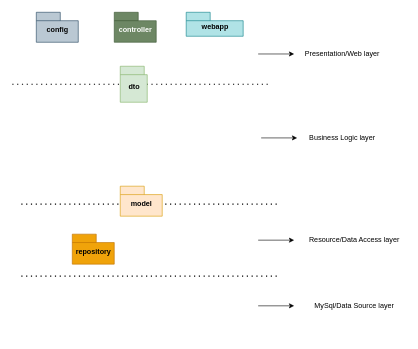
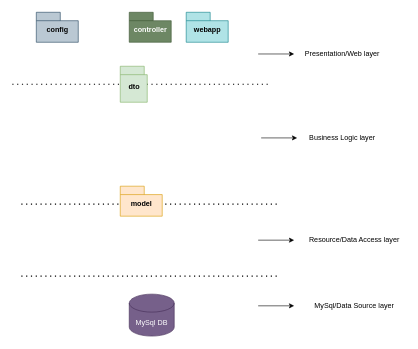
node "webapp": size 57x24 -> 42x30
node "controller": moved (135, 27) -> (150, 27)
node "repository": removed
node "MySql DB": added
